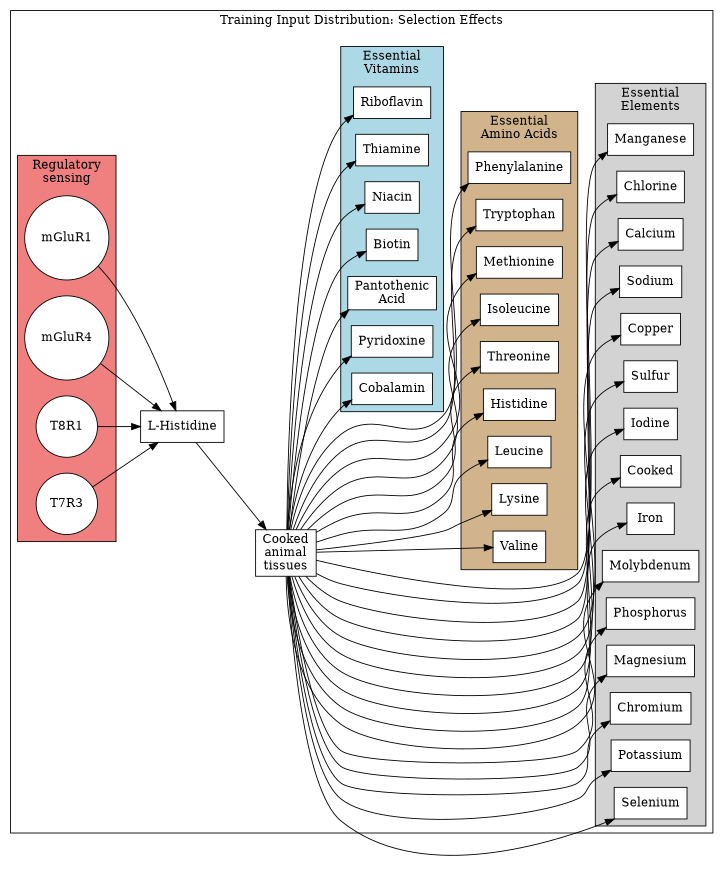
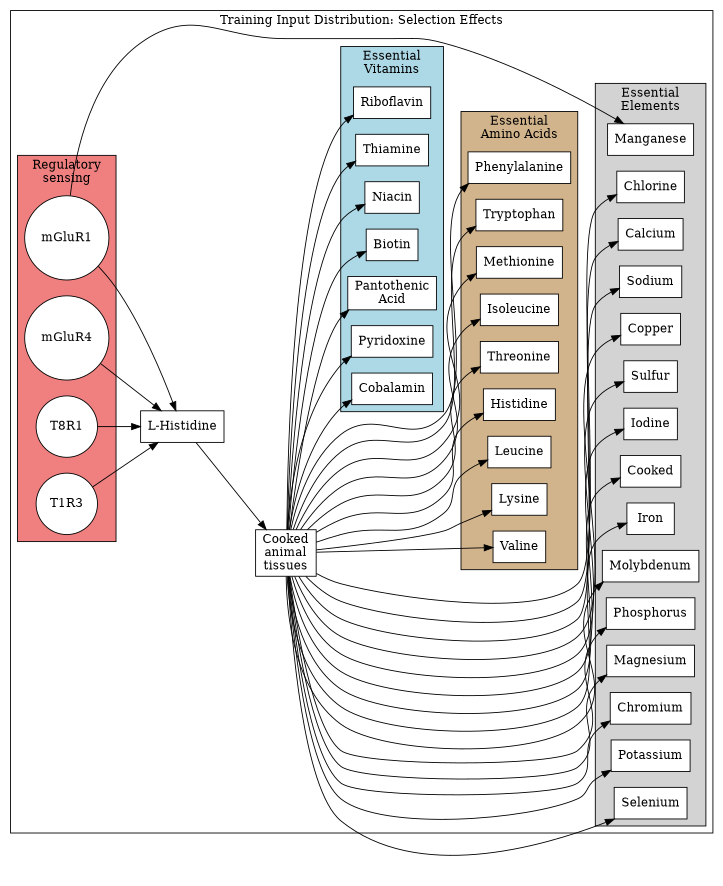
node "T7R3": label "T7R3" -> "T1R3"
edge "Cooked animal tissues" -> "Manganese": now "mGluR1" -> "Manganese"
